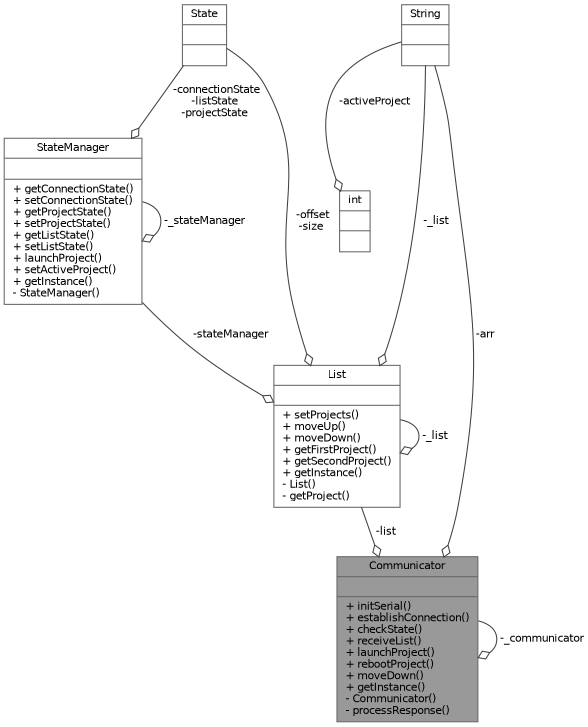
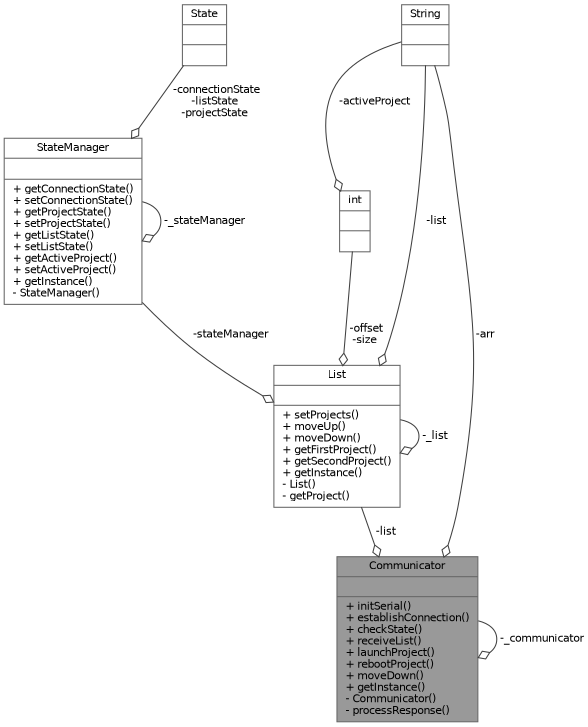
edge "State" -> "List": now "int" -> "List"
edge "String" -> "List": label " -_list" -> " -list"
node "StateManager": text "+ launchProject()" -> "+ getActiveProject()"
